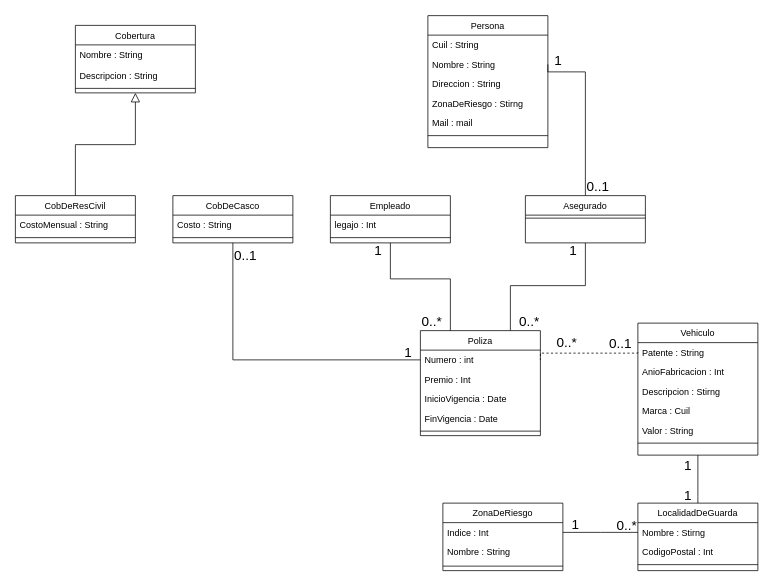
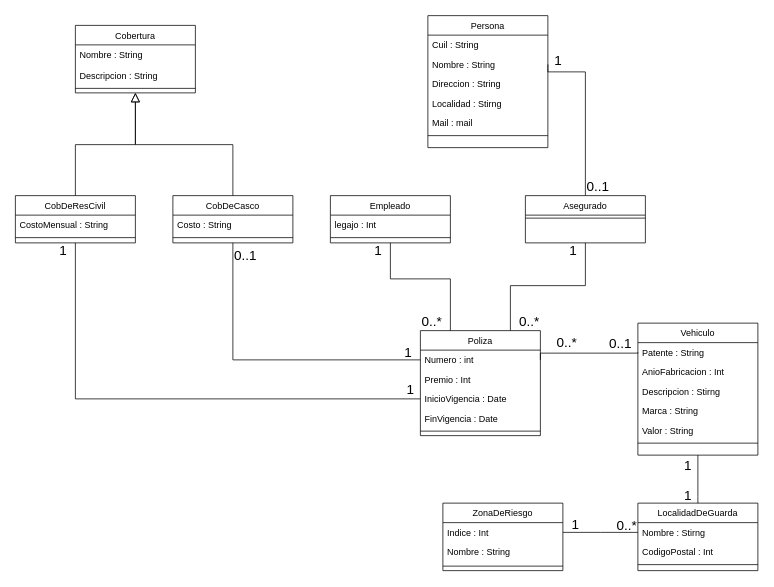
node "ZonaDeRiesgo : Stirng": label "ZonaDeRiesgo : Stirng" -> "Localidad : Stirng"
edge "CobDeCasco" -> "Cobertura": added
edge "Patente : String" -- "Numero : int": style dashed -> solid
edge "CobDeResCivil" -- "InicioVigencia : Date": added, labels "1", "1"
node "Marca : Cuil": label "Marca : Cuil" -> "Marca : String"
